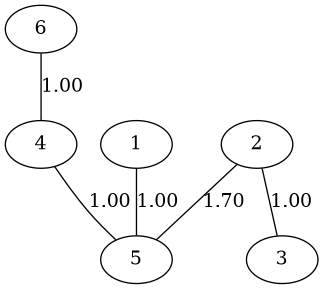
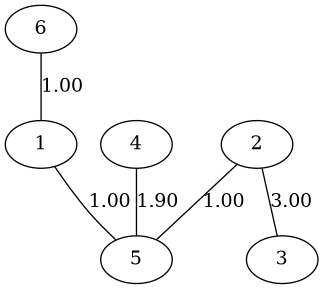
edge "6" -- "4": now "6" -- "1"
edge "4" -- "5": label "1.00" -> "1.90"
edge "2" -- "5": label "1.70" -> "1.00"
edge "2" -- "3": label "1.00" -> "3.00"
